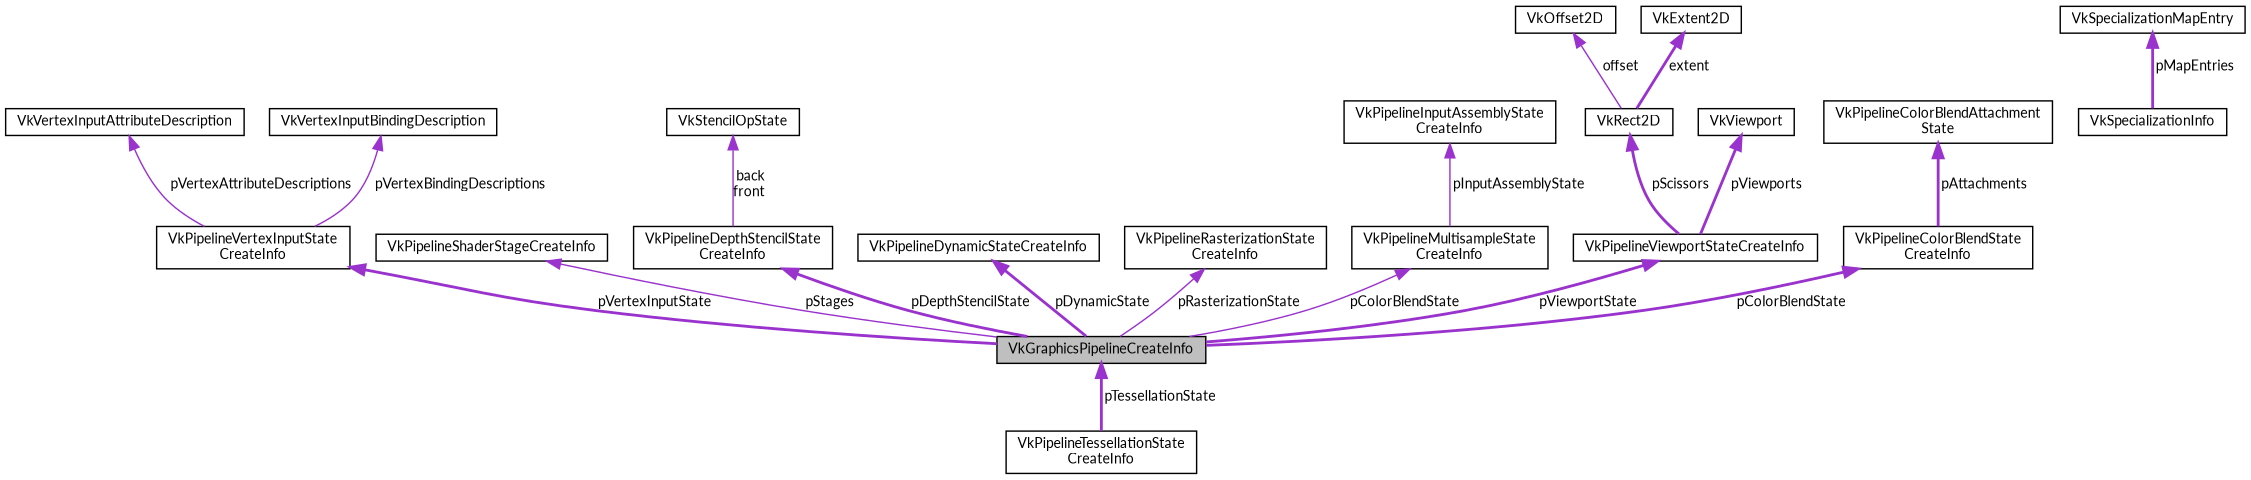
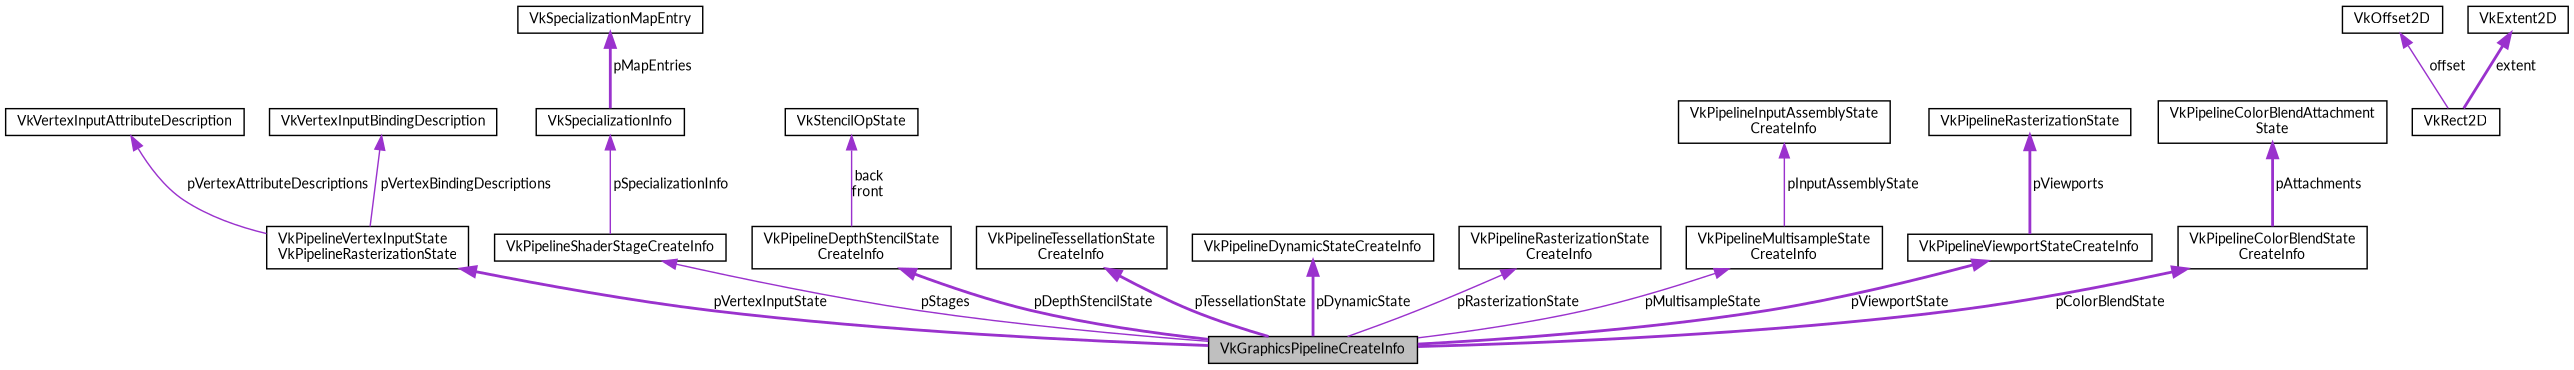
node "VkViewport": label "VkViewport" -> "VkPipelineRasterizationState"
edge "VkPipelineShaderStageCreateInfo" -> "VkSpecializationInfo": added, label "pSpecializationInfo"
edge "VkPipelineViewportStateCreateInfo" -> "VkRect2D": removed, label "pScissors"
node "VkPipelineVertexInputState CreateInfo": label "VkPipelineVertexInputState CreateInfo" -> "VkPipelineVertexInputState VkPipelineRasterizationState"
edge "VkGraphicsPipelineCreateInfo" -> "VkPipelineMultisampleState CreateInfo": label " pColorBlendState" -> " pMultisampleState"
edge "VkPipelineTessellationState CreateInfo" -> "VkGraphicsPipelineCreateInfo": reversed
